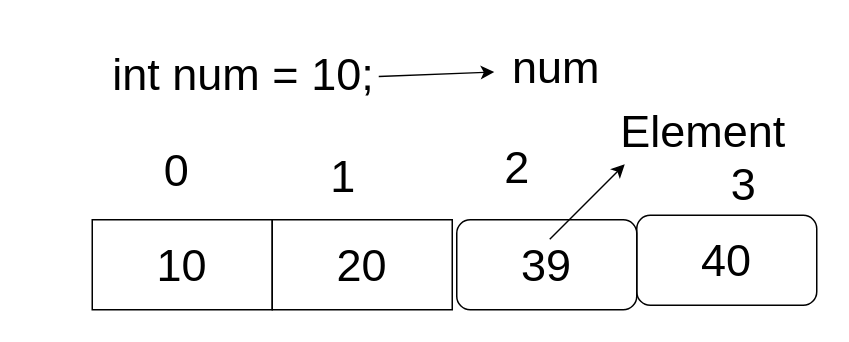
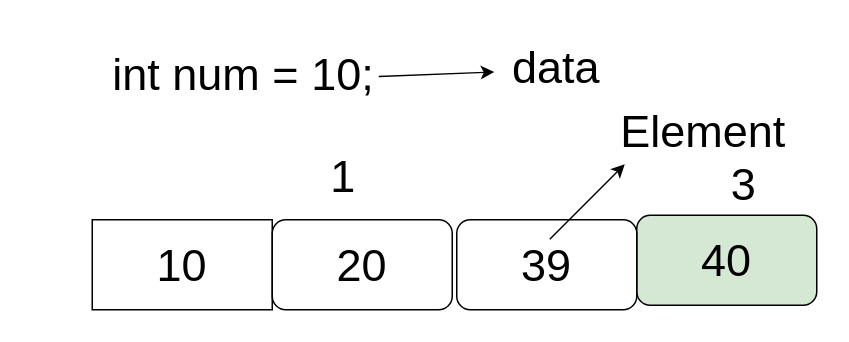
node "num": label "num" -> "data"
node "2": removed
node "0": removed
node "40": fillcolor #ffffff -> #d5e8d4
node "20": shape rectangle -> rounded rectangle
